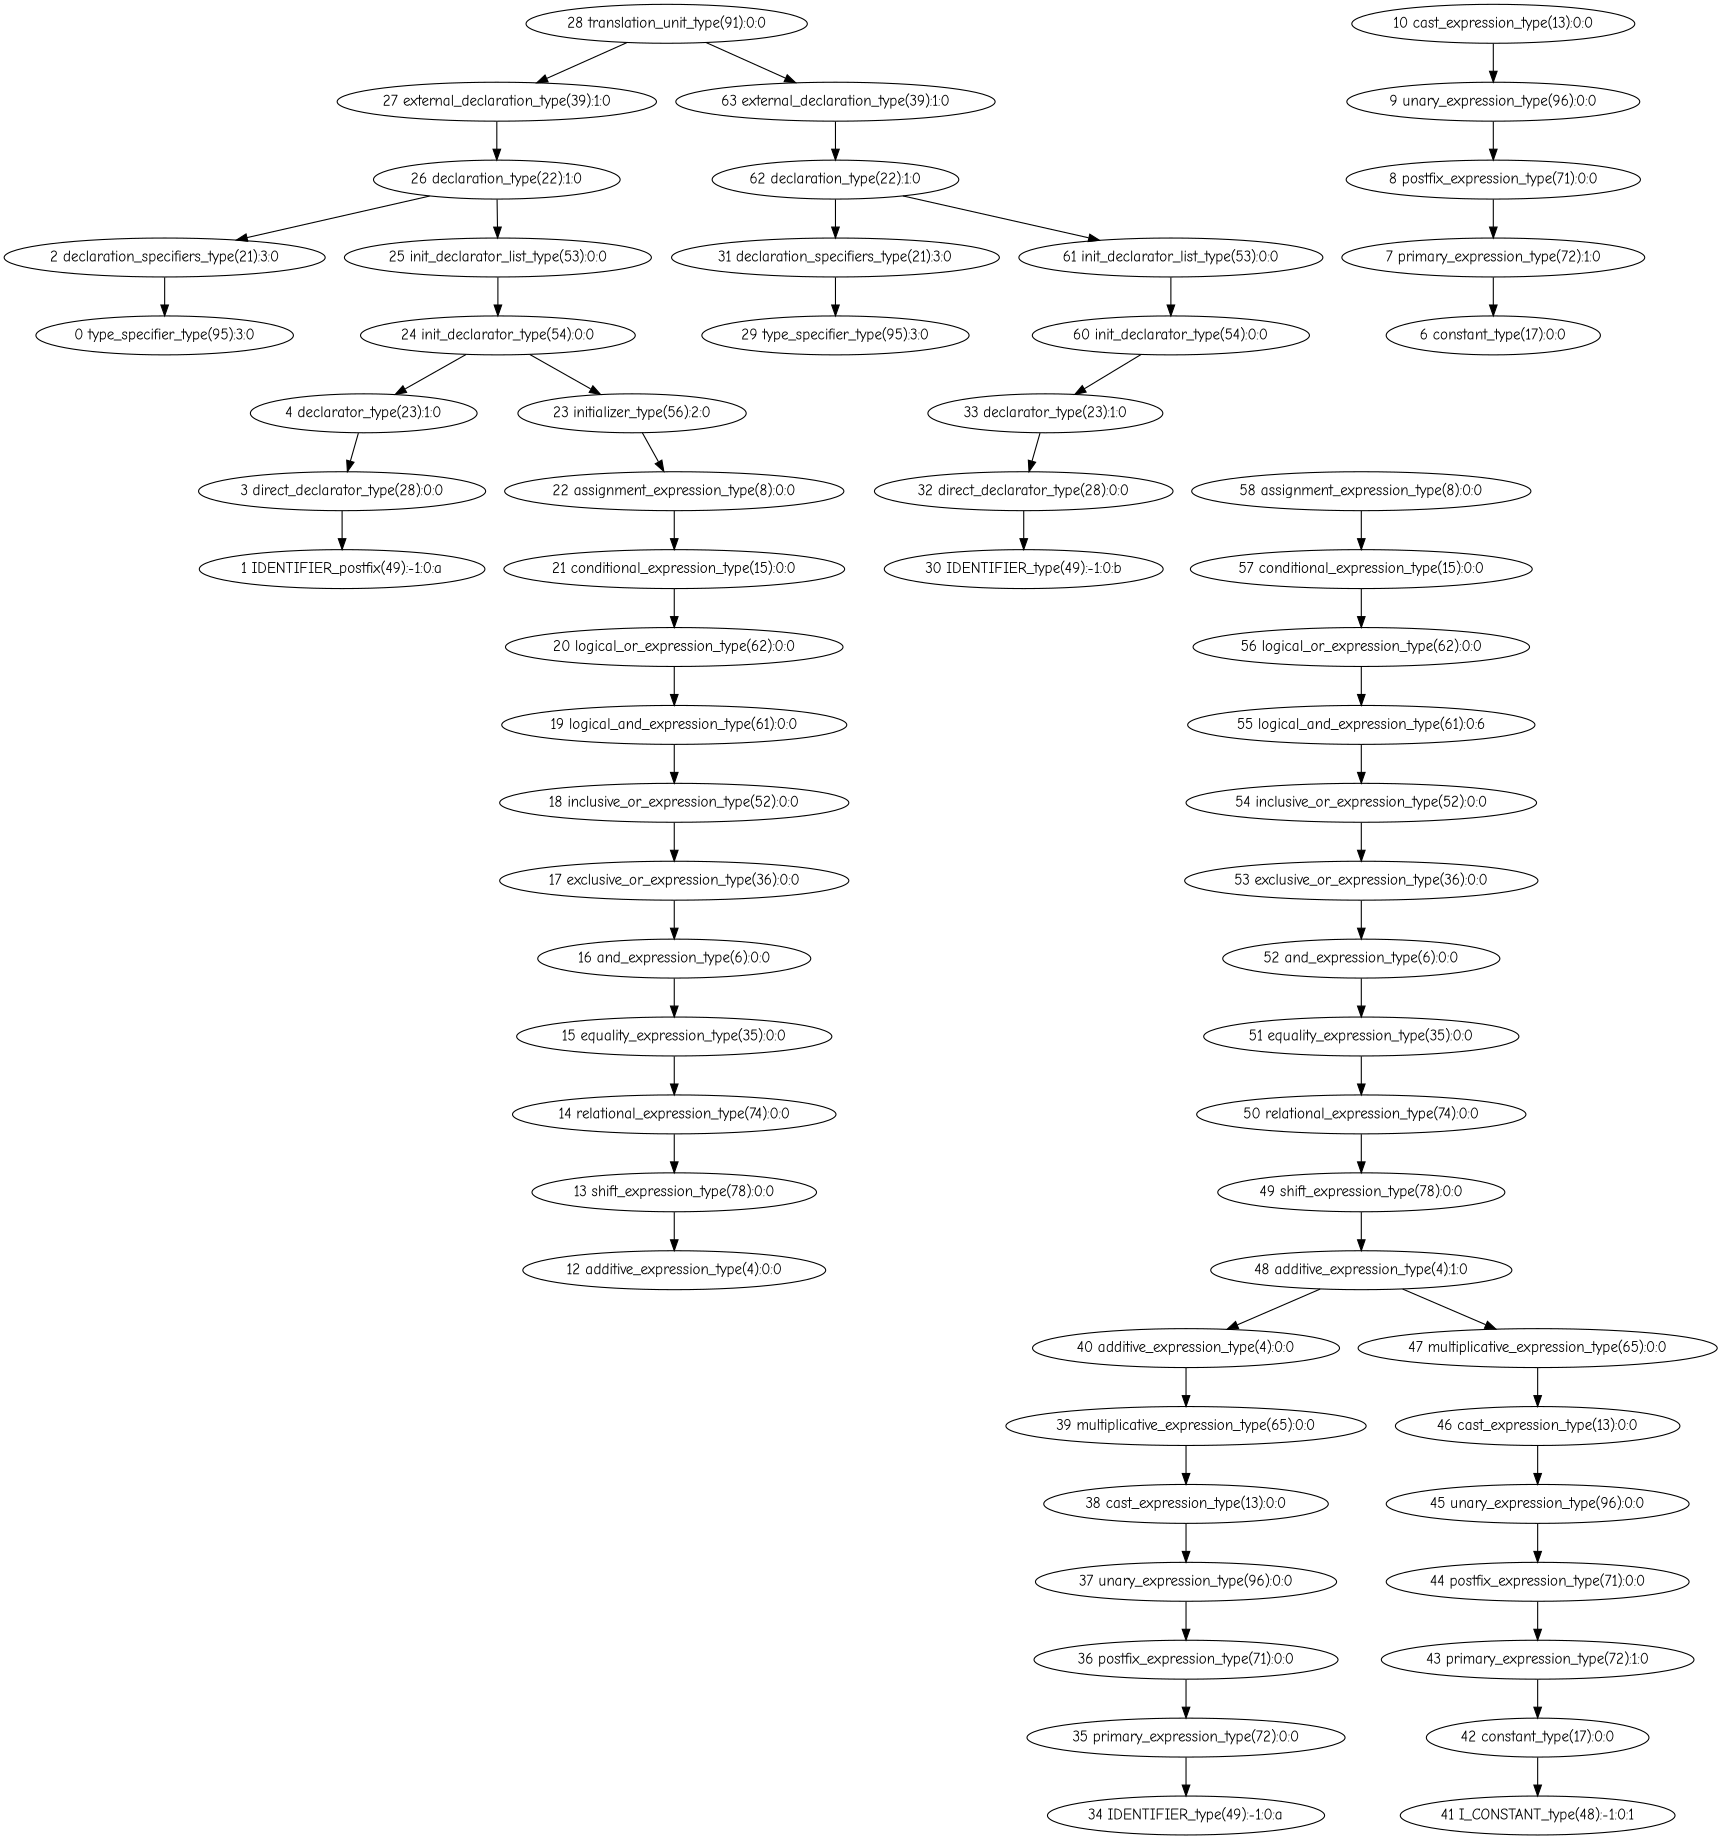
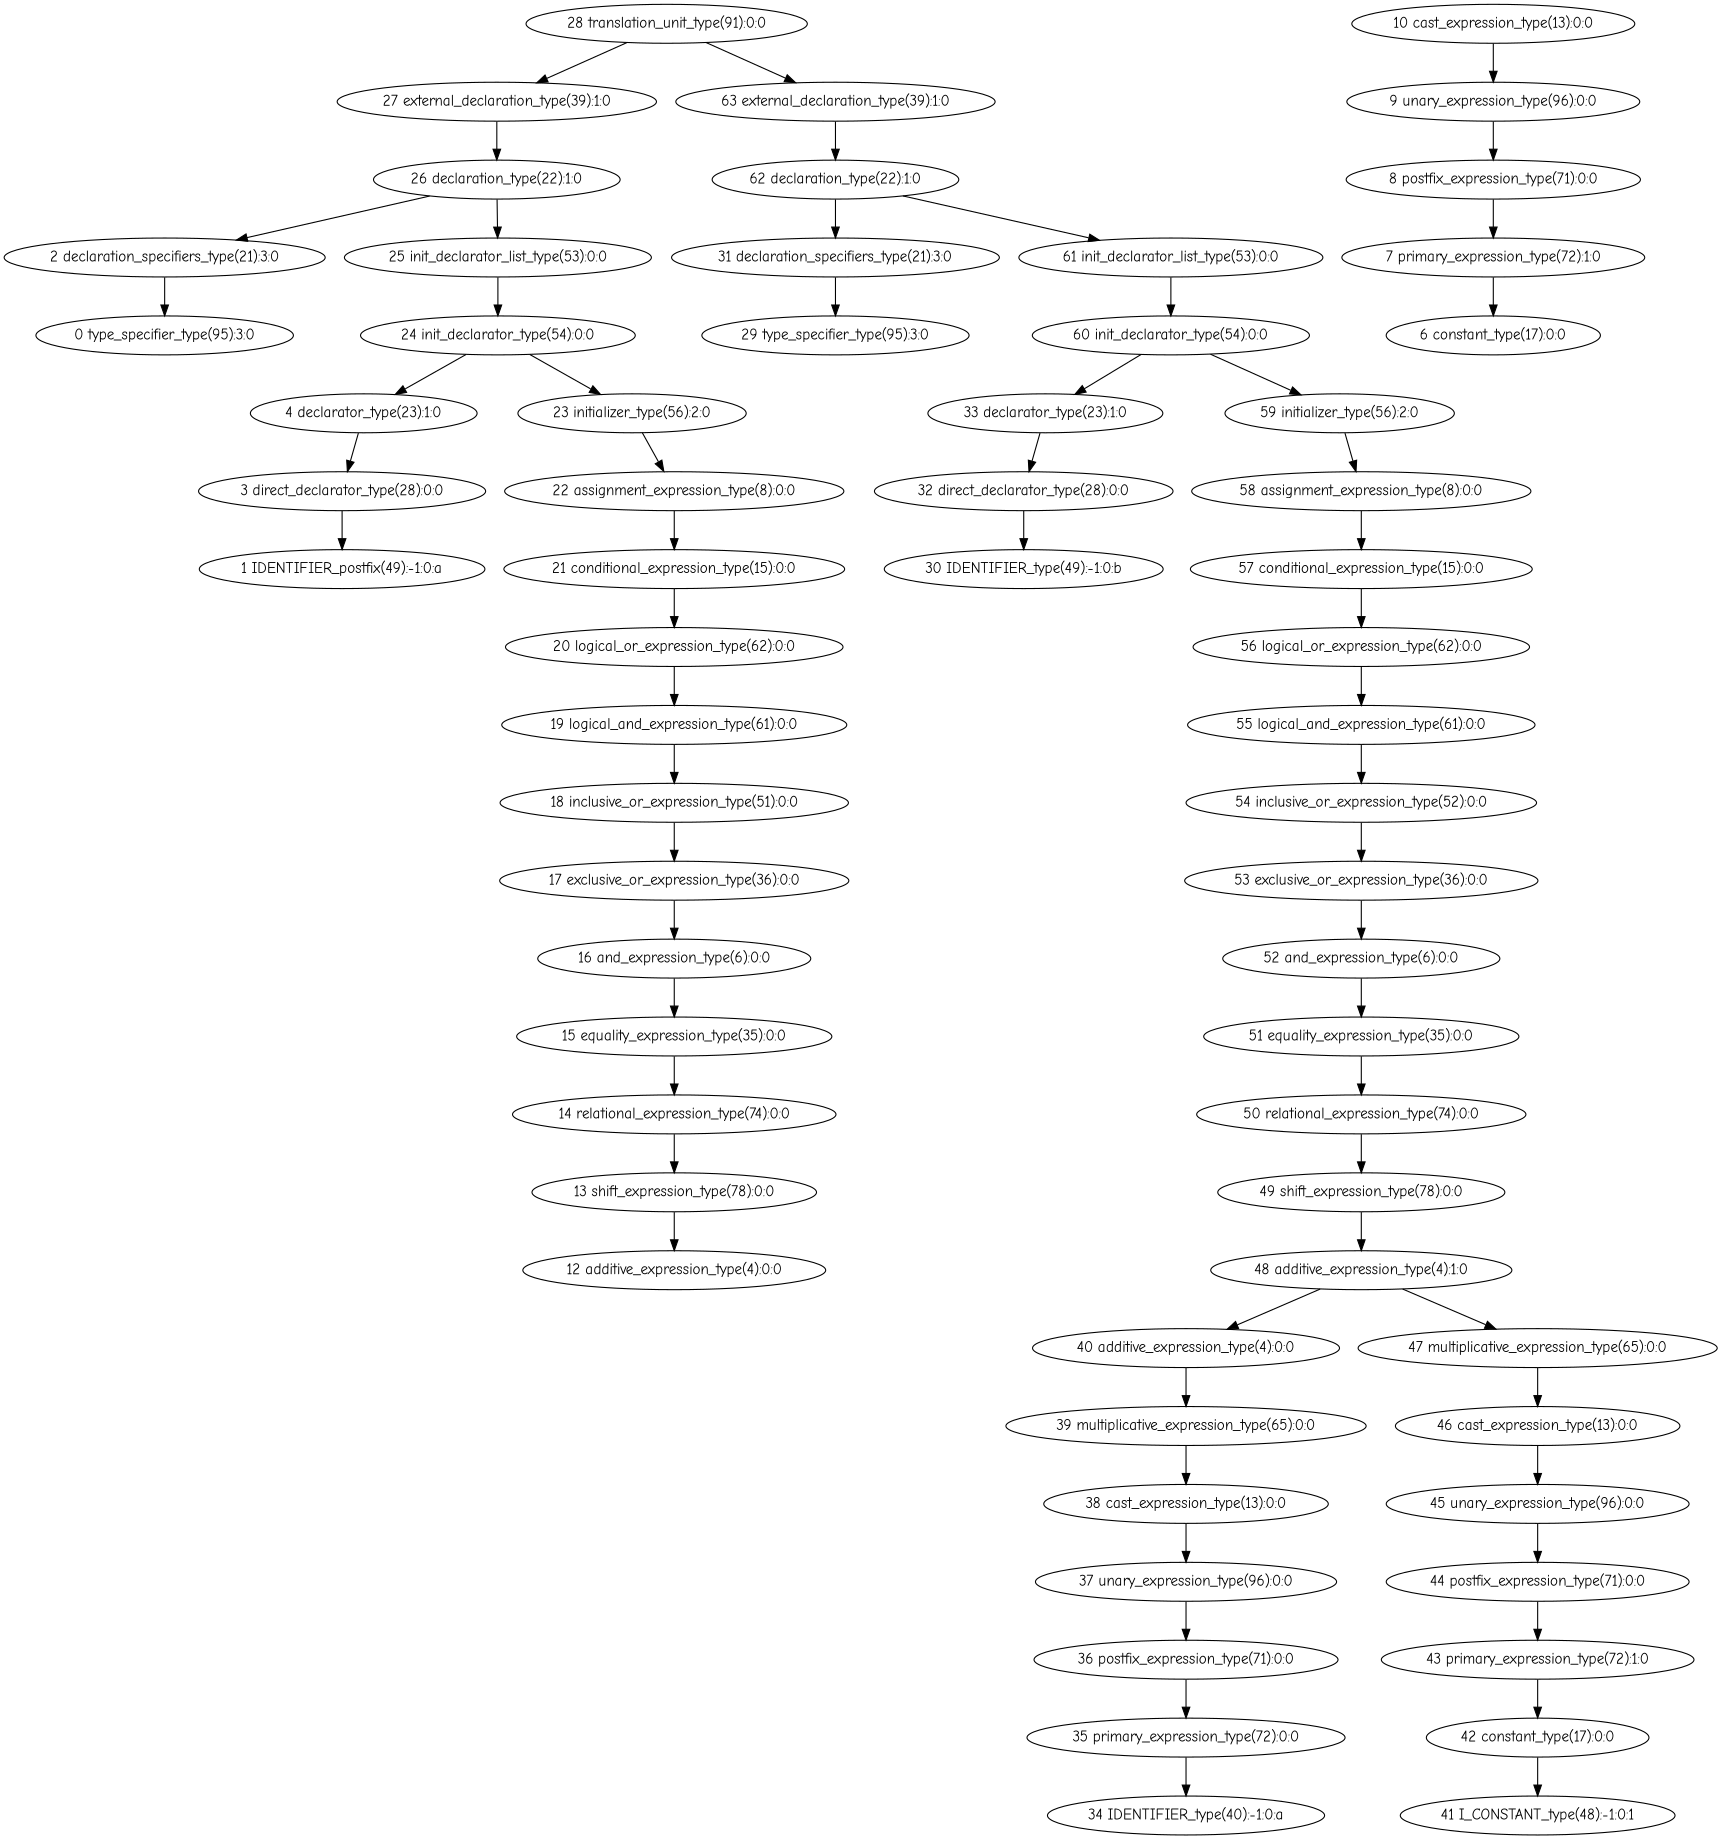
node "59 initializer_type(56):2:0": added
node "55 logical_and_expression_type(61):0:6": label "55 logical_and_expression_type(61):0:6" -> "55 logical_and_expression_type(61):0:0"
node "18 inclusive_or_expression_type(52):0:0": label "18 inclusive_or_expression_type(52):0:0" -> "18 inclusive_or_expression_type(51):0:0"
node "34 IDENTIFIER_type(49):-1:0:a": label "34 IDENTIFIER_type(49):-1:0:a" -> "34 IDENTIFIER_type(40):-1:0:a"
